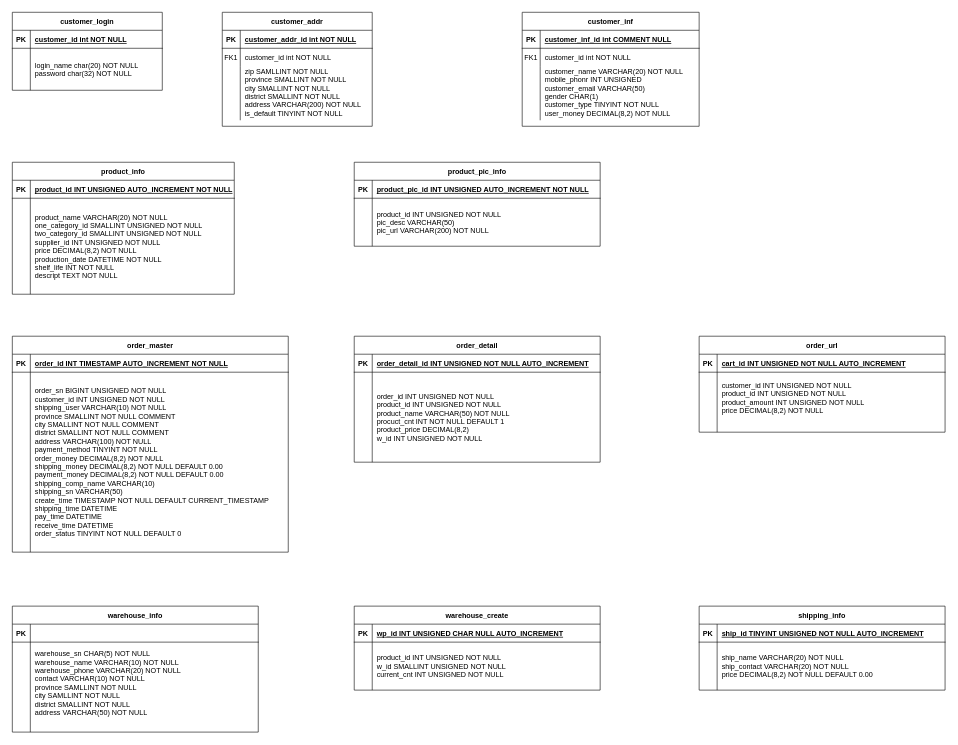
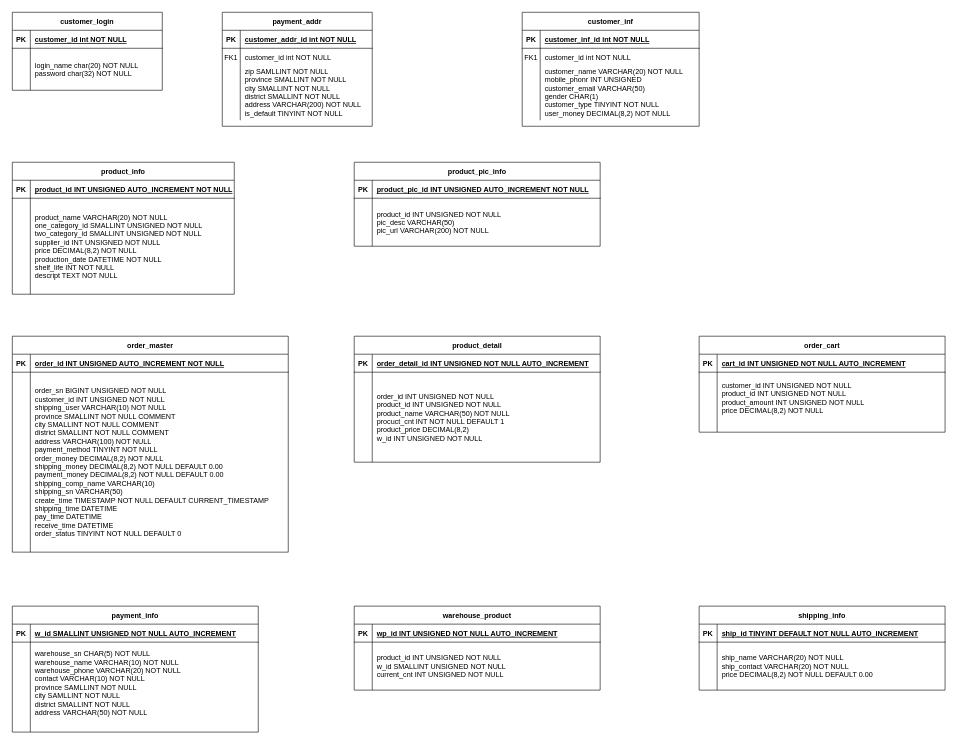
node "customer_addr": label "customer_addr" -> "payment_addr"
node "customer_inf_id int COMMENT NULL": label "customer_inf_id int COMMENT NULL" -> "customer_inf_id int NOT NULL"
node "order_detail": label "order_detail" -> "product_detail"
node "order_url": label "order_url" -> "order_cart"
node "order_id INT TIMESTAMP AUTO_INCREMENT NOT NULL": label "order_id INT TIMESTAMP AUTO_INCREMENT NOT NULL" -> "order_id INT UNSIGNED AUTO_INCREMENT NOT NULL"
node "warehouse_info": label "warehouse_info" -> "payment_info"
node "warehouse_create": label "warehouse_create" -> "warehouse_product"
node "w_id SMALLINT UNSIGNED NOT NULL AUTO_INCREMENT": added
node "wp_id INT UNSIGNED CHAR NULL AUTO_INCREMENT": label "wp_id INT UNSIGNED CHAR NULL AUTO_INCREMENT" -> "wp_id INT UNSIGNED NOT NULL AUTO_INCREMENT"
node "ship_id TINYINT UNSIGNED NOT NULL AUTO_INCREMENT": label "ship_id TINYINT UNSIGNED NOT NULL AUTO_INCREMENT" -> "ship_id TINYINT DEFAULT NOT NULL AUTO_INCREMENT"
